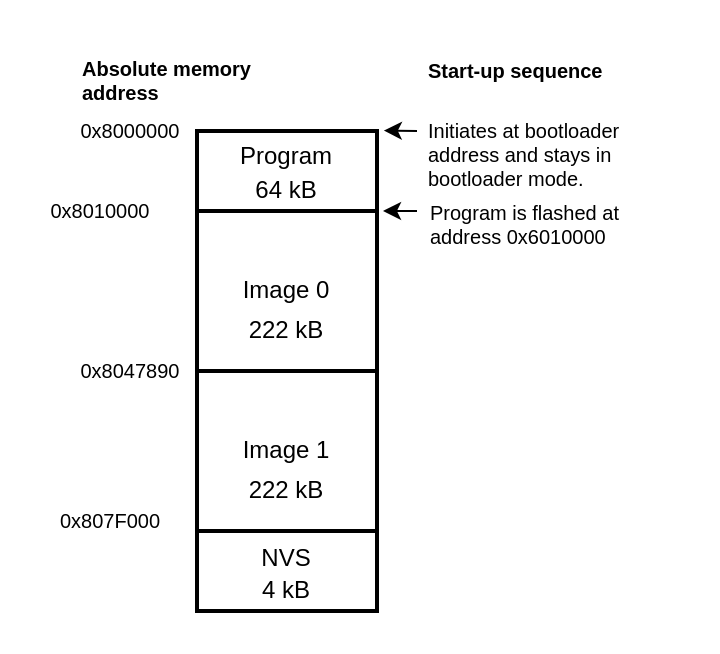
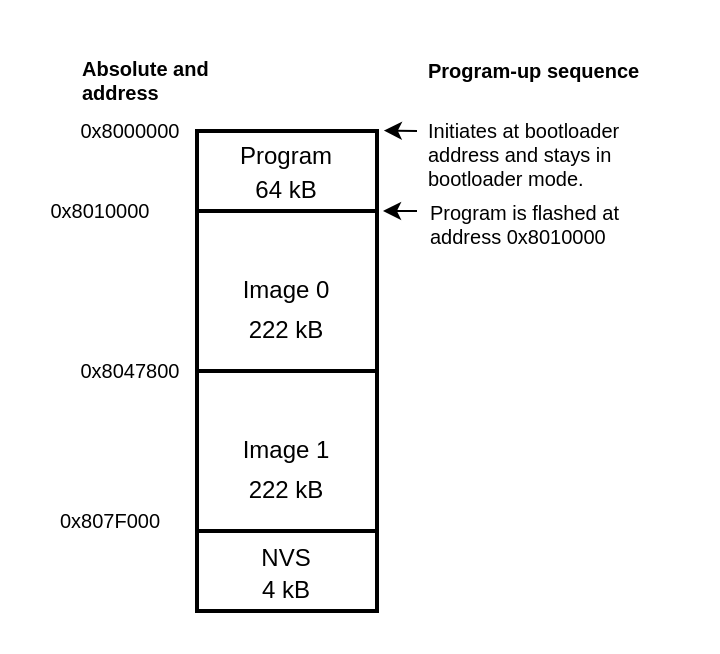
node "Start-up sequence": label "Start-up sequence" -> "Program-up sequence"
node "Absolute memory address": label "Absolute memory address" -> "Absolute and address"
node "Program is flashed at address 0x6010000": label "Program is flashed at address 0x6010000" -> "Program is flashed at address 0x8010000"
node "0x8047890": label "0x8047890" -> "0x8047800"
